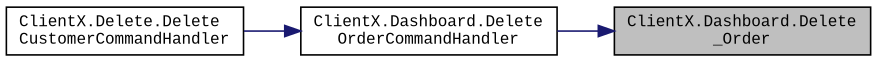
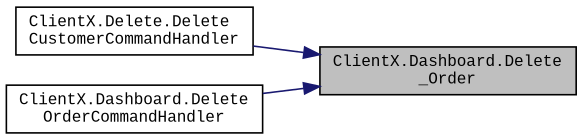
edge "ClientX.Delete.Delete CustomerCommandHandler" -> "ClientX.Dashboard.Delete OrderCommandHandler": now "ClientX.Delete.Delete CustomerCommandHandler" -> "ClientX.Dashboard.Delete _Order"
